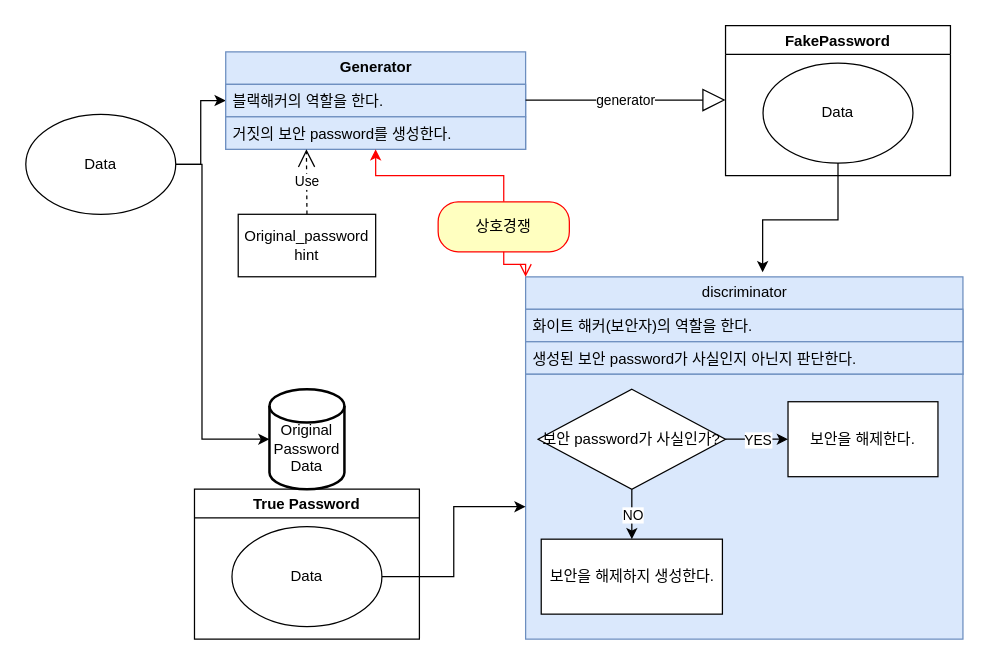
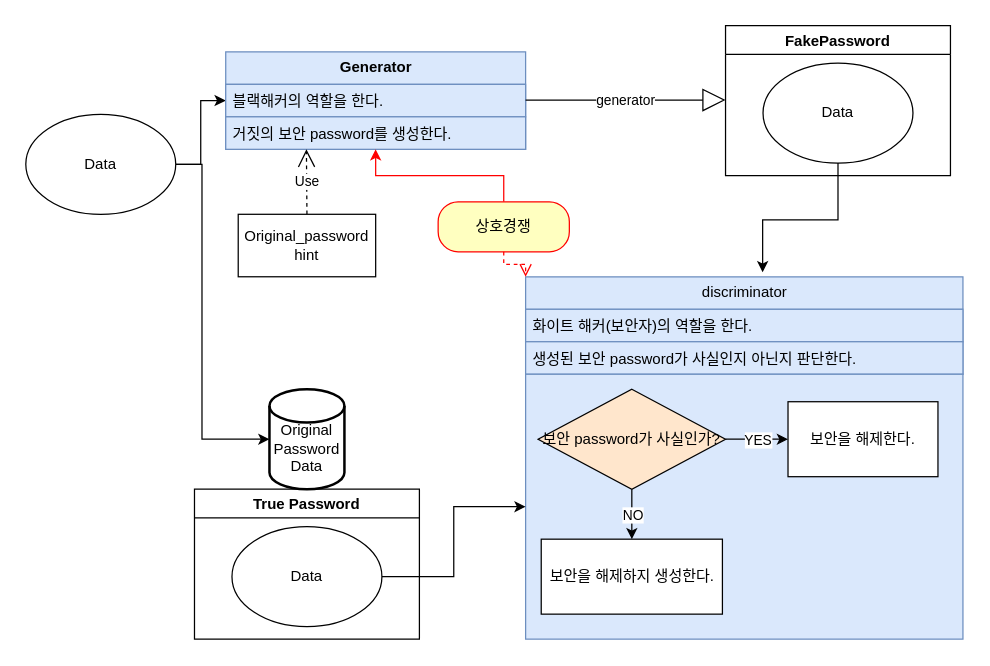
edge "상호경쟁" -> "discriminator": style solid -> dashed
node "보안 password가 사실인가?": fillcolor #ffffff -> #ffe6cc
